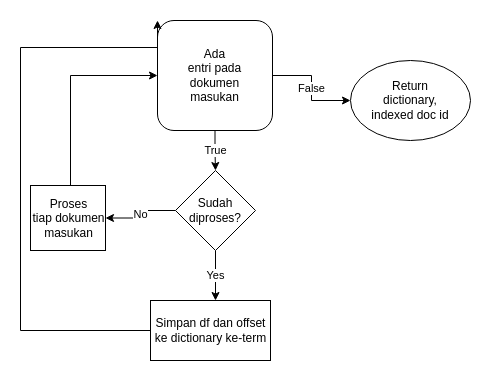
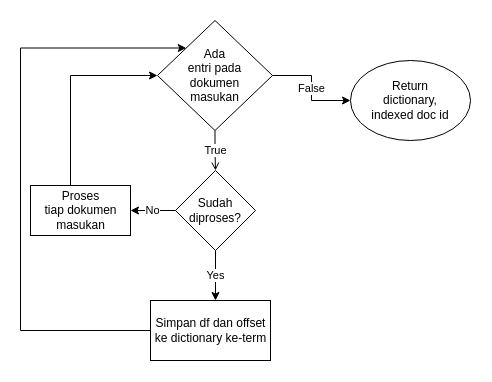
node "Ada entri pada dokumen masukan": shape rounded rectangle -> diamond
edge "Ada entri pada dokumen masukan" -> "Sudah diproses?": arrowhead classic -> open
node "Proses tiap dokumen masukan": size 75x65 -> 100x50
